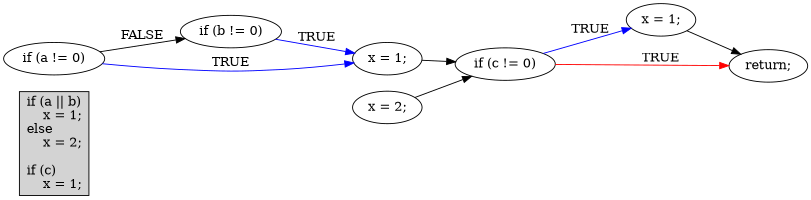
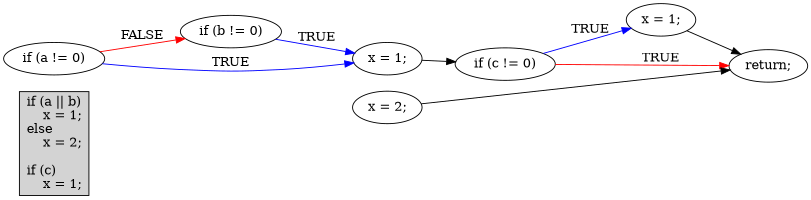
edge "if (a != 0)" -> "if (b != 0)": color black -> red
edge "x = 2;" -> "if (c != 0)": now "x = 2;" -> "return;"
